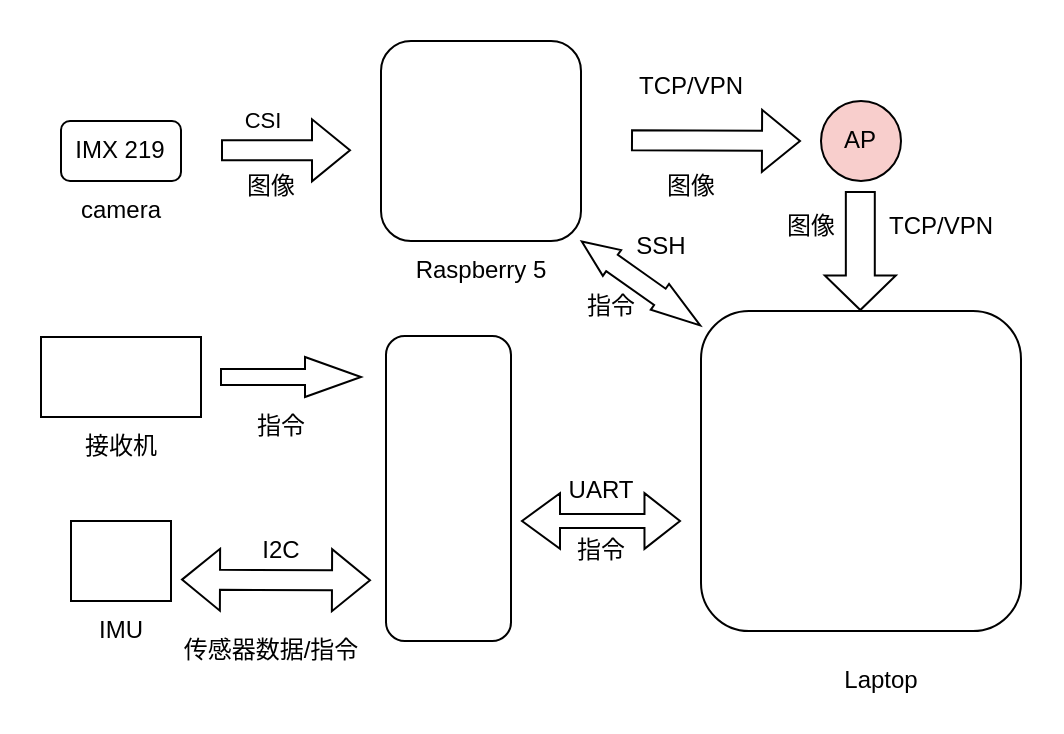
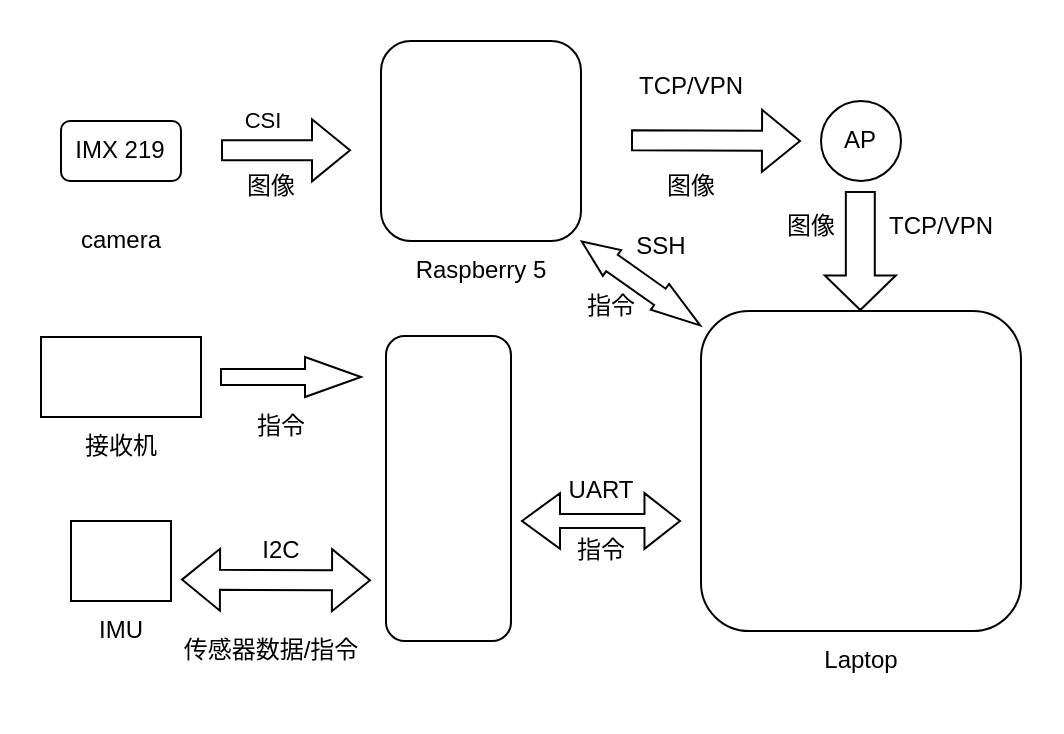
node "AP": fillcolor #f8cecc -> #ffffff
node "camera": moved (121, 211) -> (121, 241)
node "Laptop": moved (881, 681) -> (861, 661)
